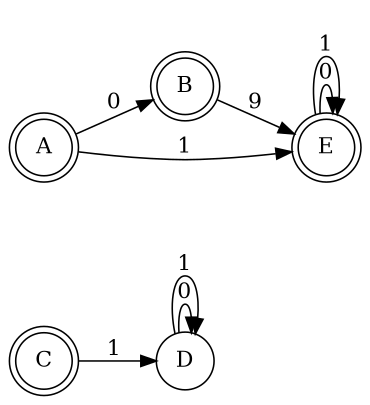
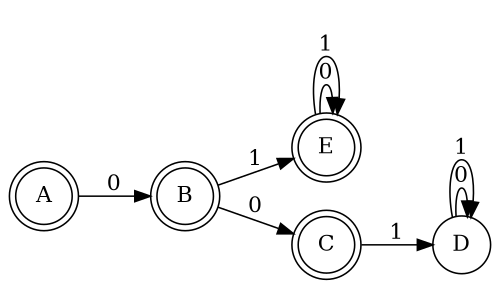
edge "B" -> "E": label "9" -> "1"
edge "A" -> "E": removed, label "1"
edge "B" -> "C": added, label "0"
